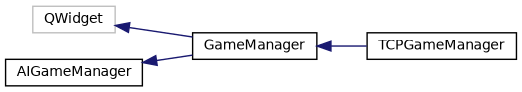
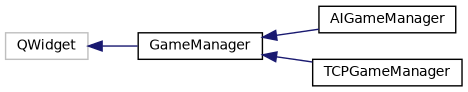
edge "GameManager" -> "AIGameManager": reversed
